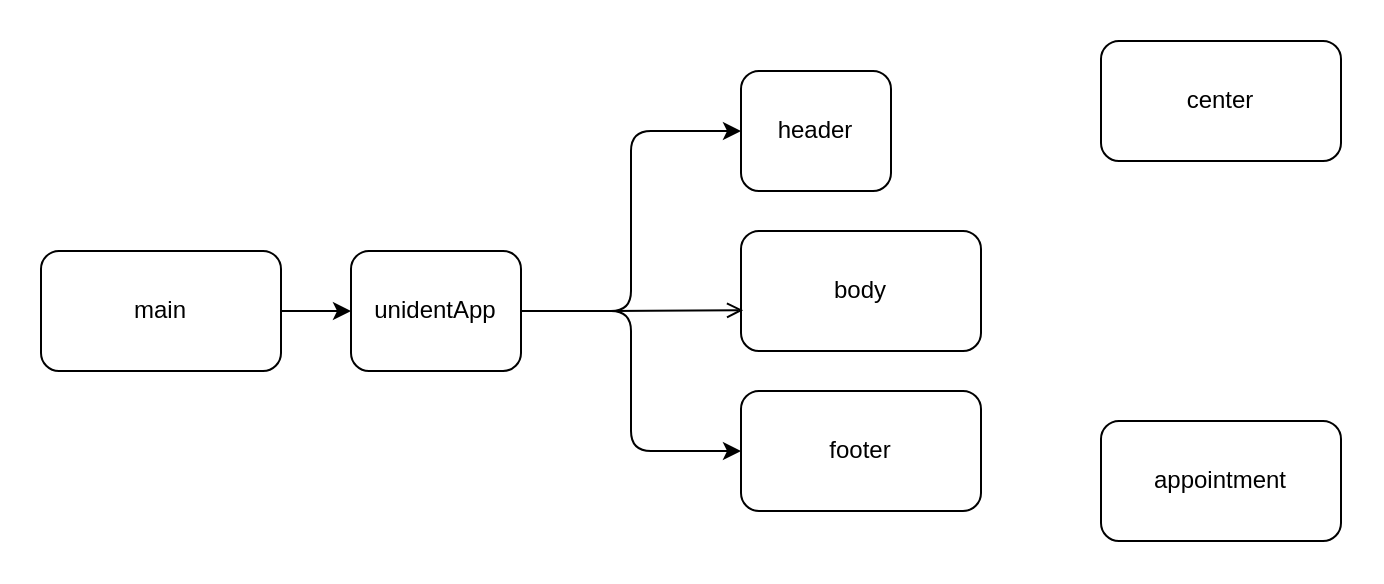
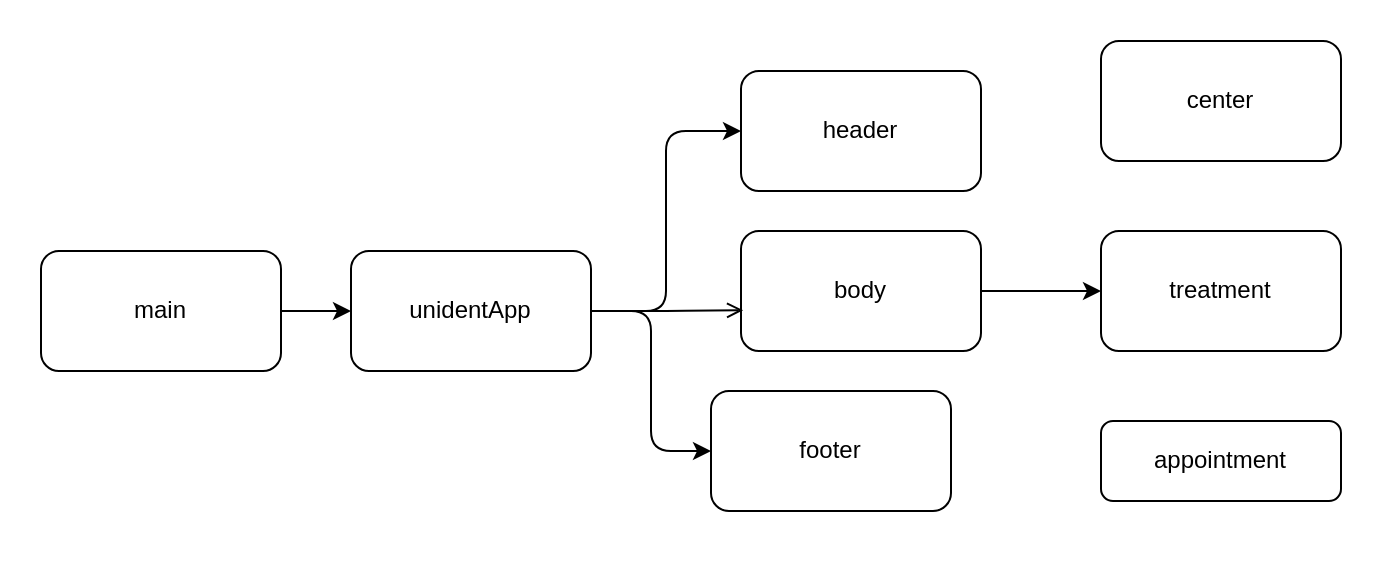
node "header": size 150x120 -> 240x120
edge "body" -> "treatment": added
node "treatment": added
node "unidentApp": size 170x120 -> 240x120
node "footer": moved (861, 451) -> (831, 451)
node "appointment": size 240x120 -> 240x80
